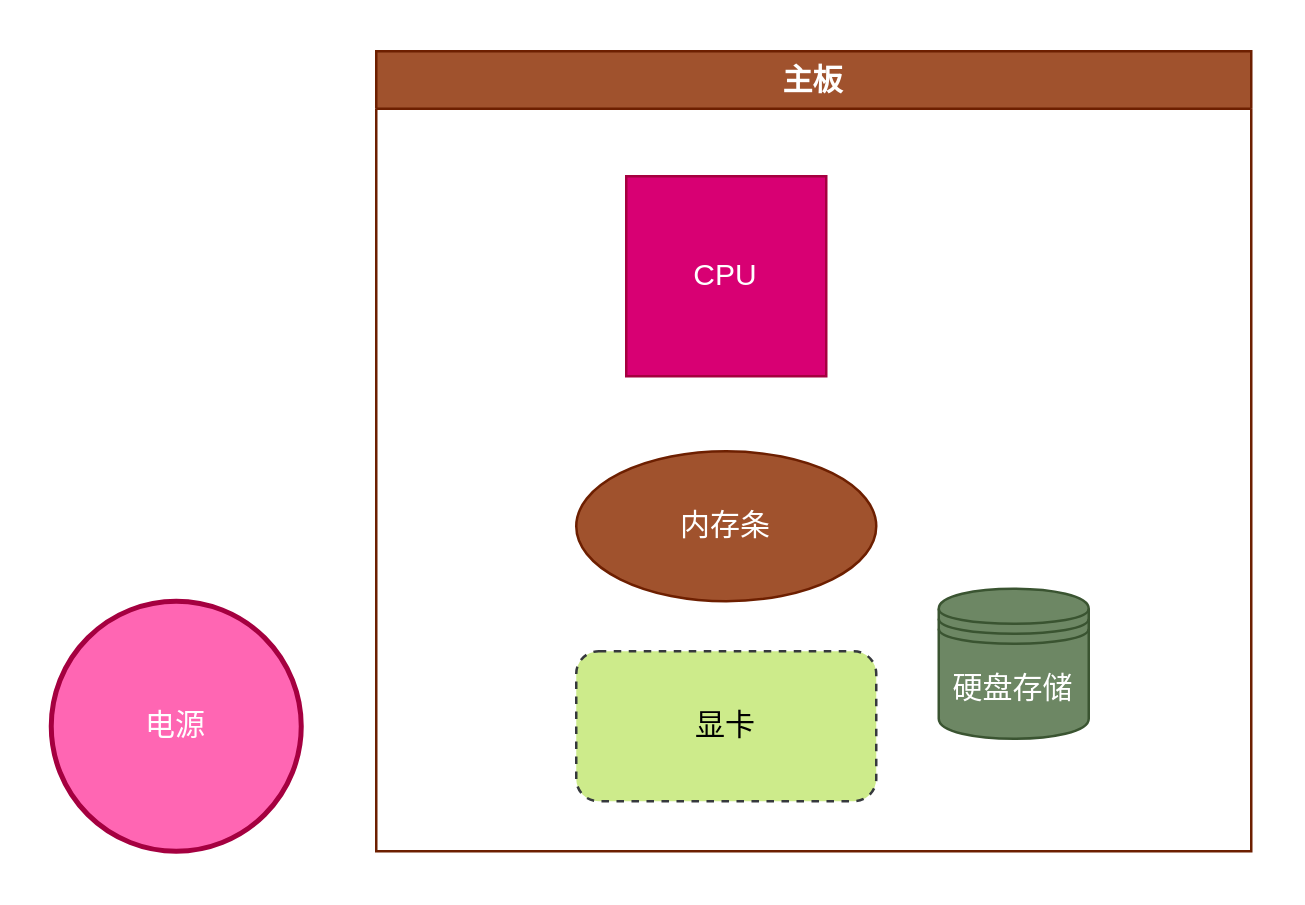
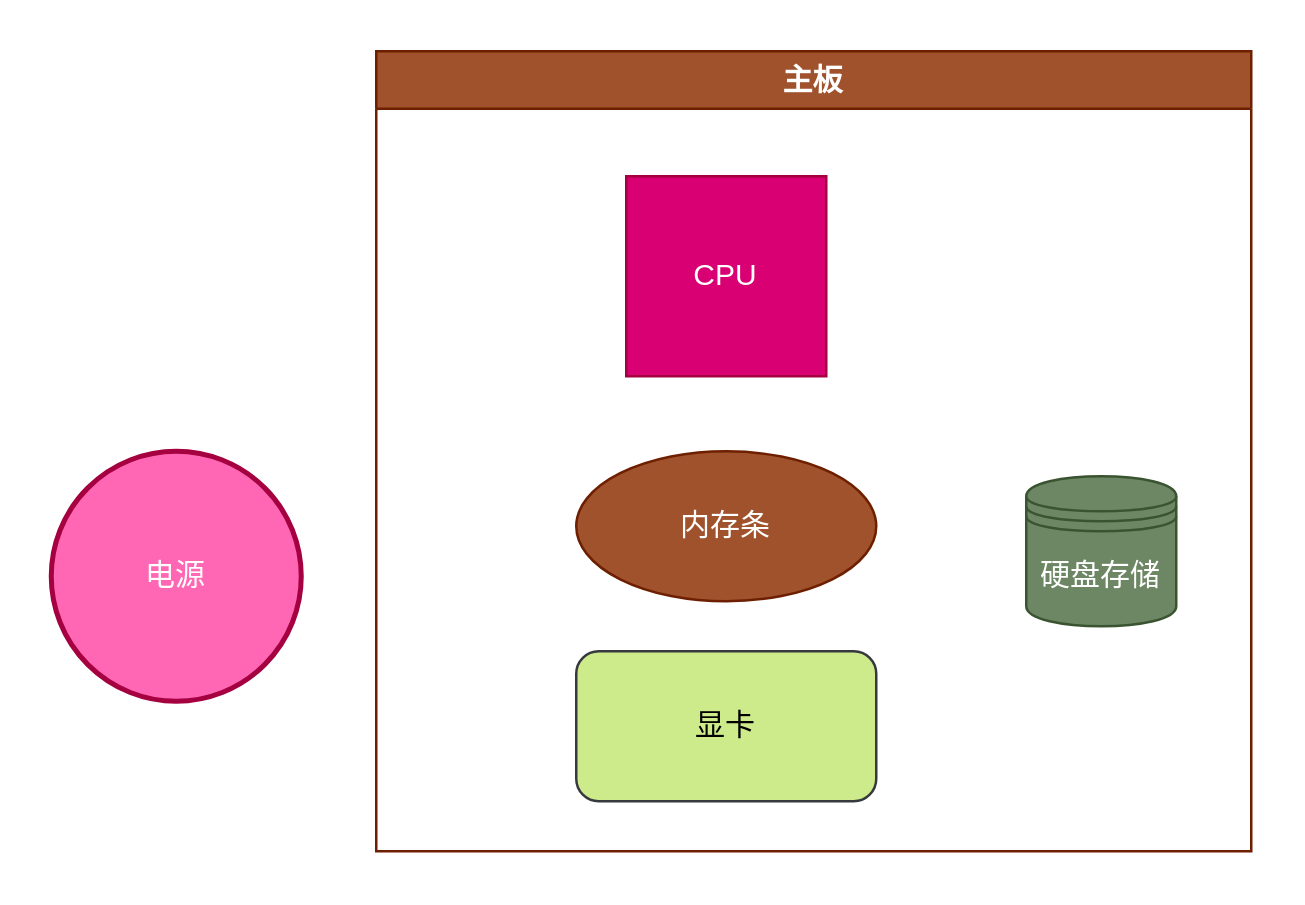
node "硬盘存储": moved (1014, 664) -> (1101, 551)
node "电源": moved (176, 726) -> (176, 576)
node "显卡": style dashed -> solid
